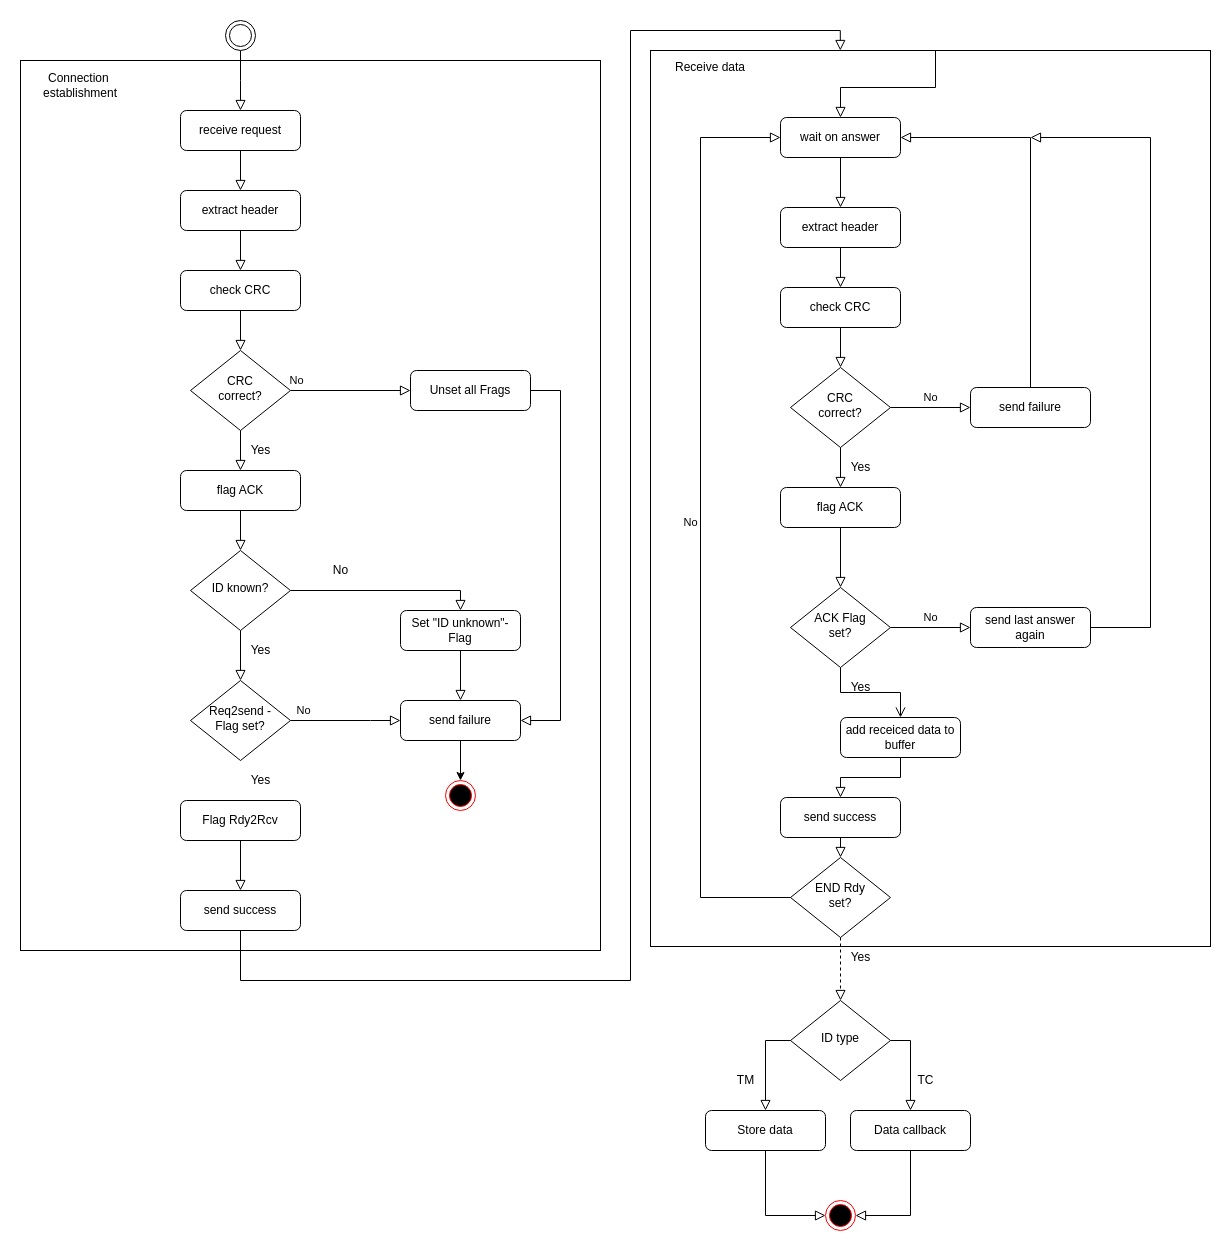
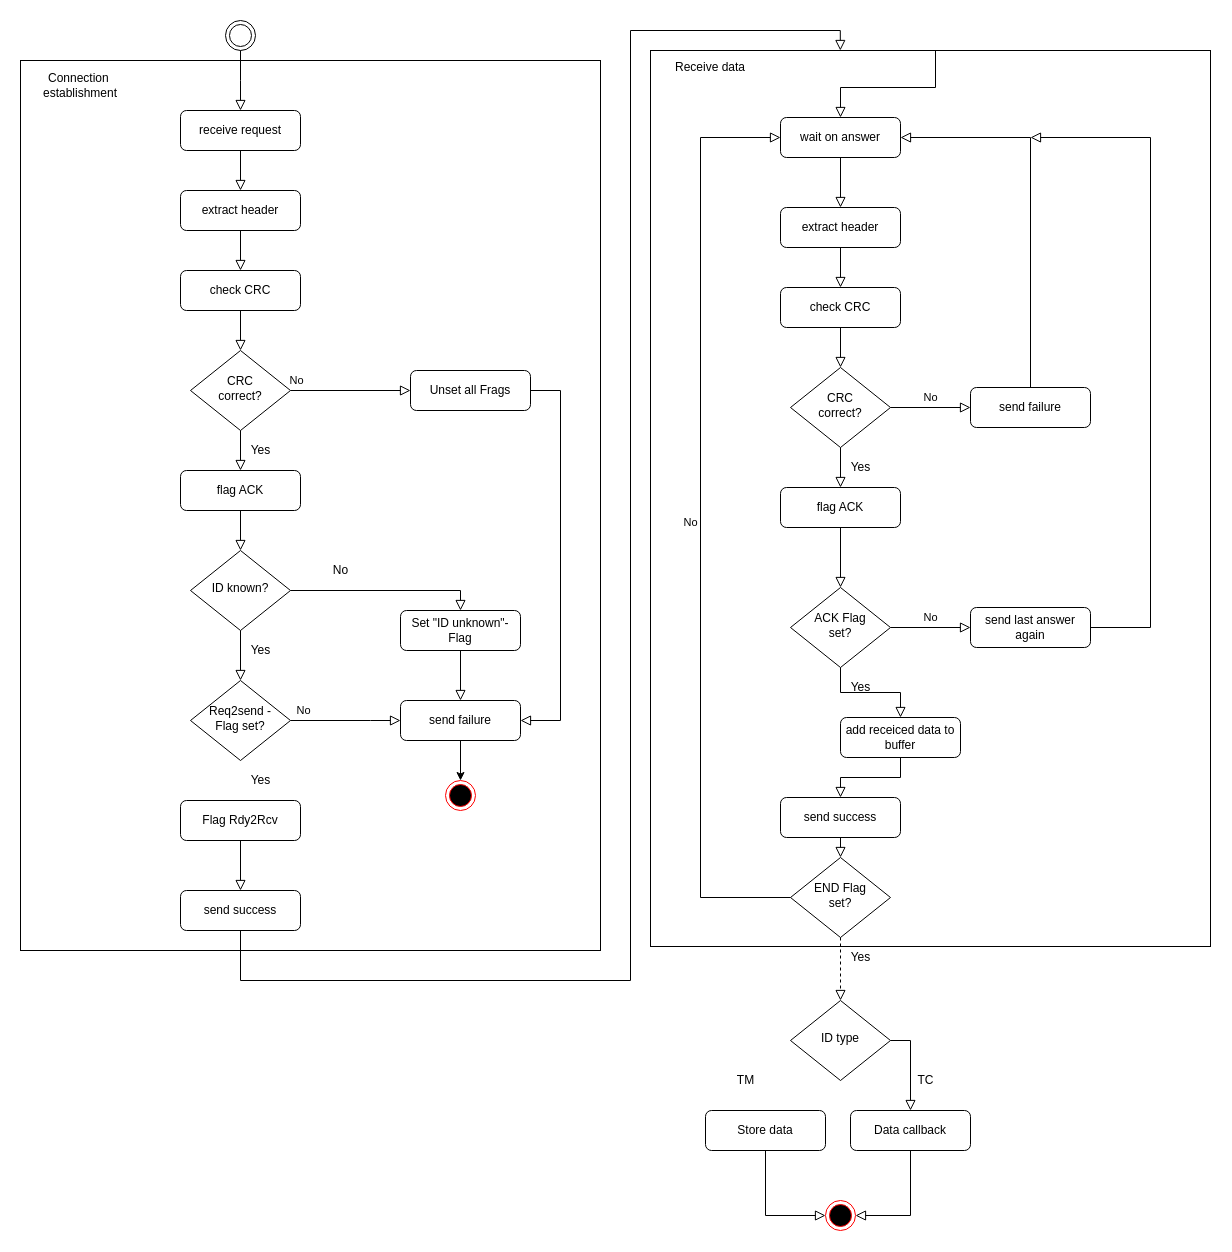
edge "ACK Flag set?" -> "add receiced data to buffer": arrowhead open -> block
node "END Rdy set?": label "END Rdy set?" -> "END Flag set?"
edge "ID type" -> "Store data": removed
